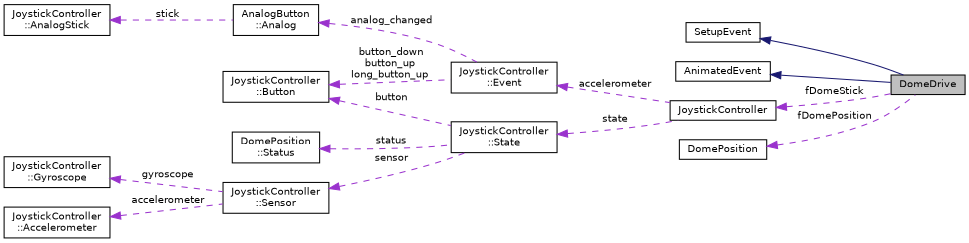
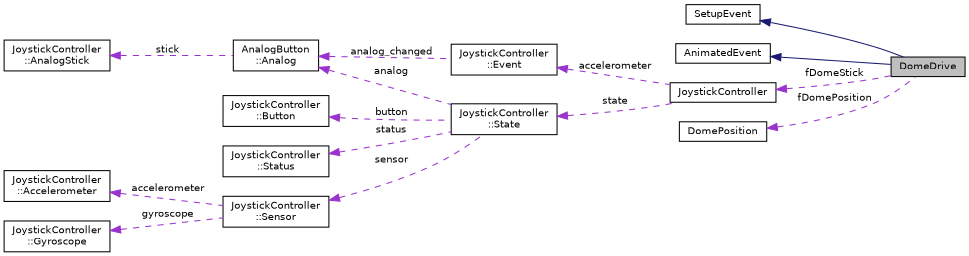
edge "JoystickController ::Event" -> "JoystickController ::Button": removed, label "button_down button_up long_button_up"
edge "JoystickController ::State" -> "AnalogButton ::Analog": added, label "analog"
node "DomePosition ::Status": label "DomePosition ::Status" -> "JoystickController ::Status"
